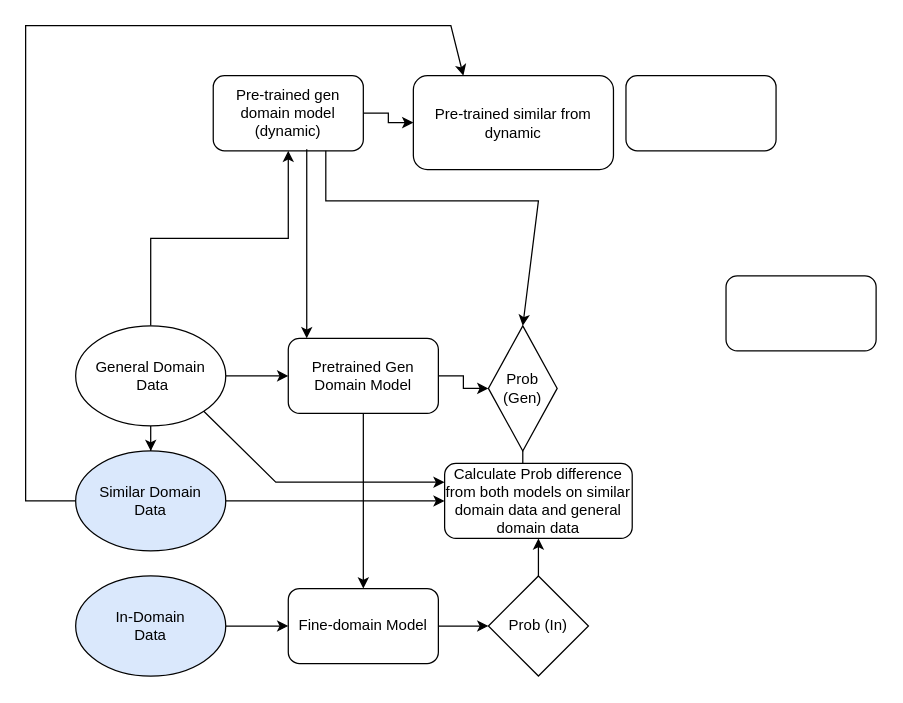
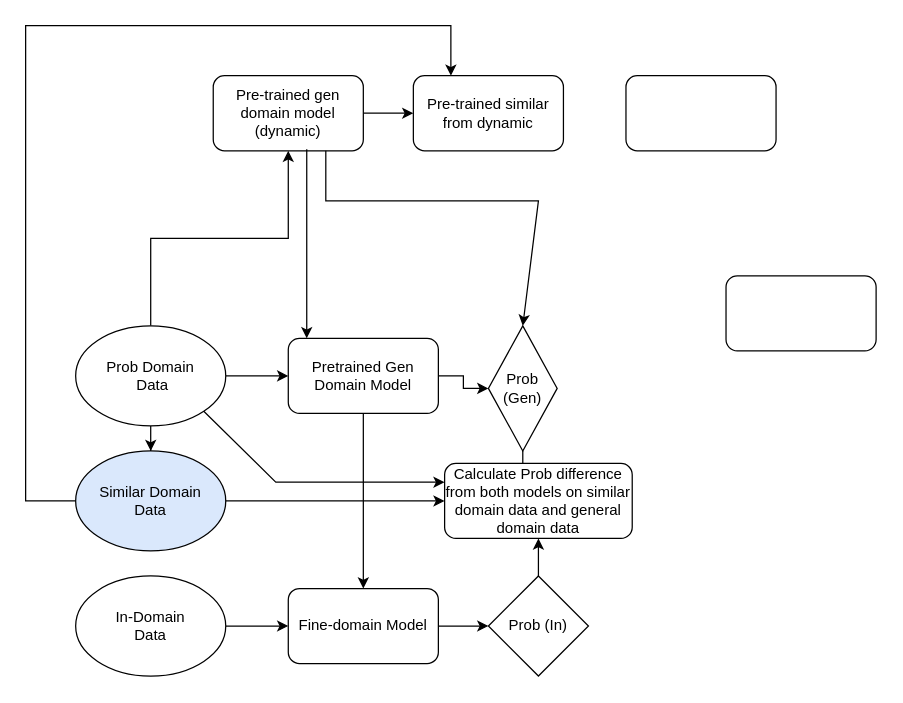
node "Pre-trained similar from dynamic": size 200x94 -> 150x75
node "General Domain Data": label "General Domain Data" -> "Prob Domain Data"
node "In-Domain Data": fillcolor #dae8fc -> #ffffff
